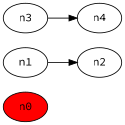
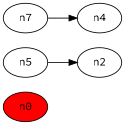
node "n3": label "n3" -> "n7"
node "n1": label "n1" -> "n5"
